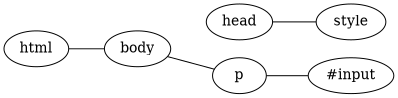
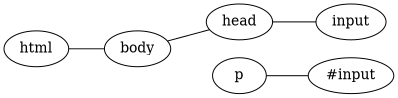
node "style": label "style" -> "input"
edge "body" -- "p": now "body" -- "head"
